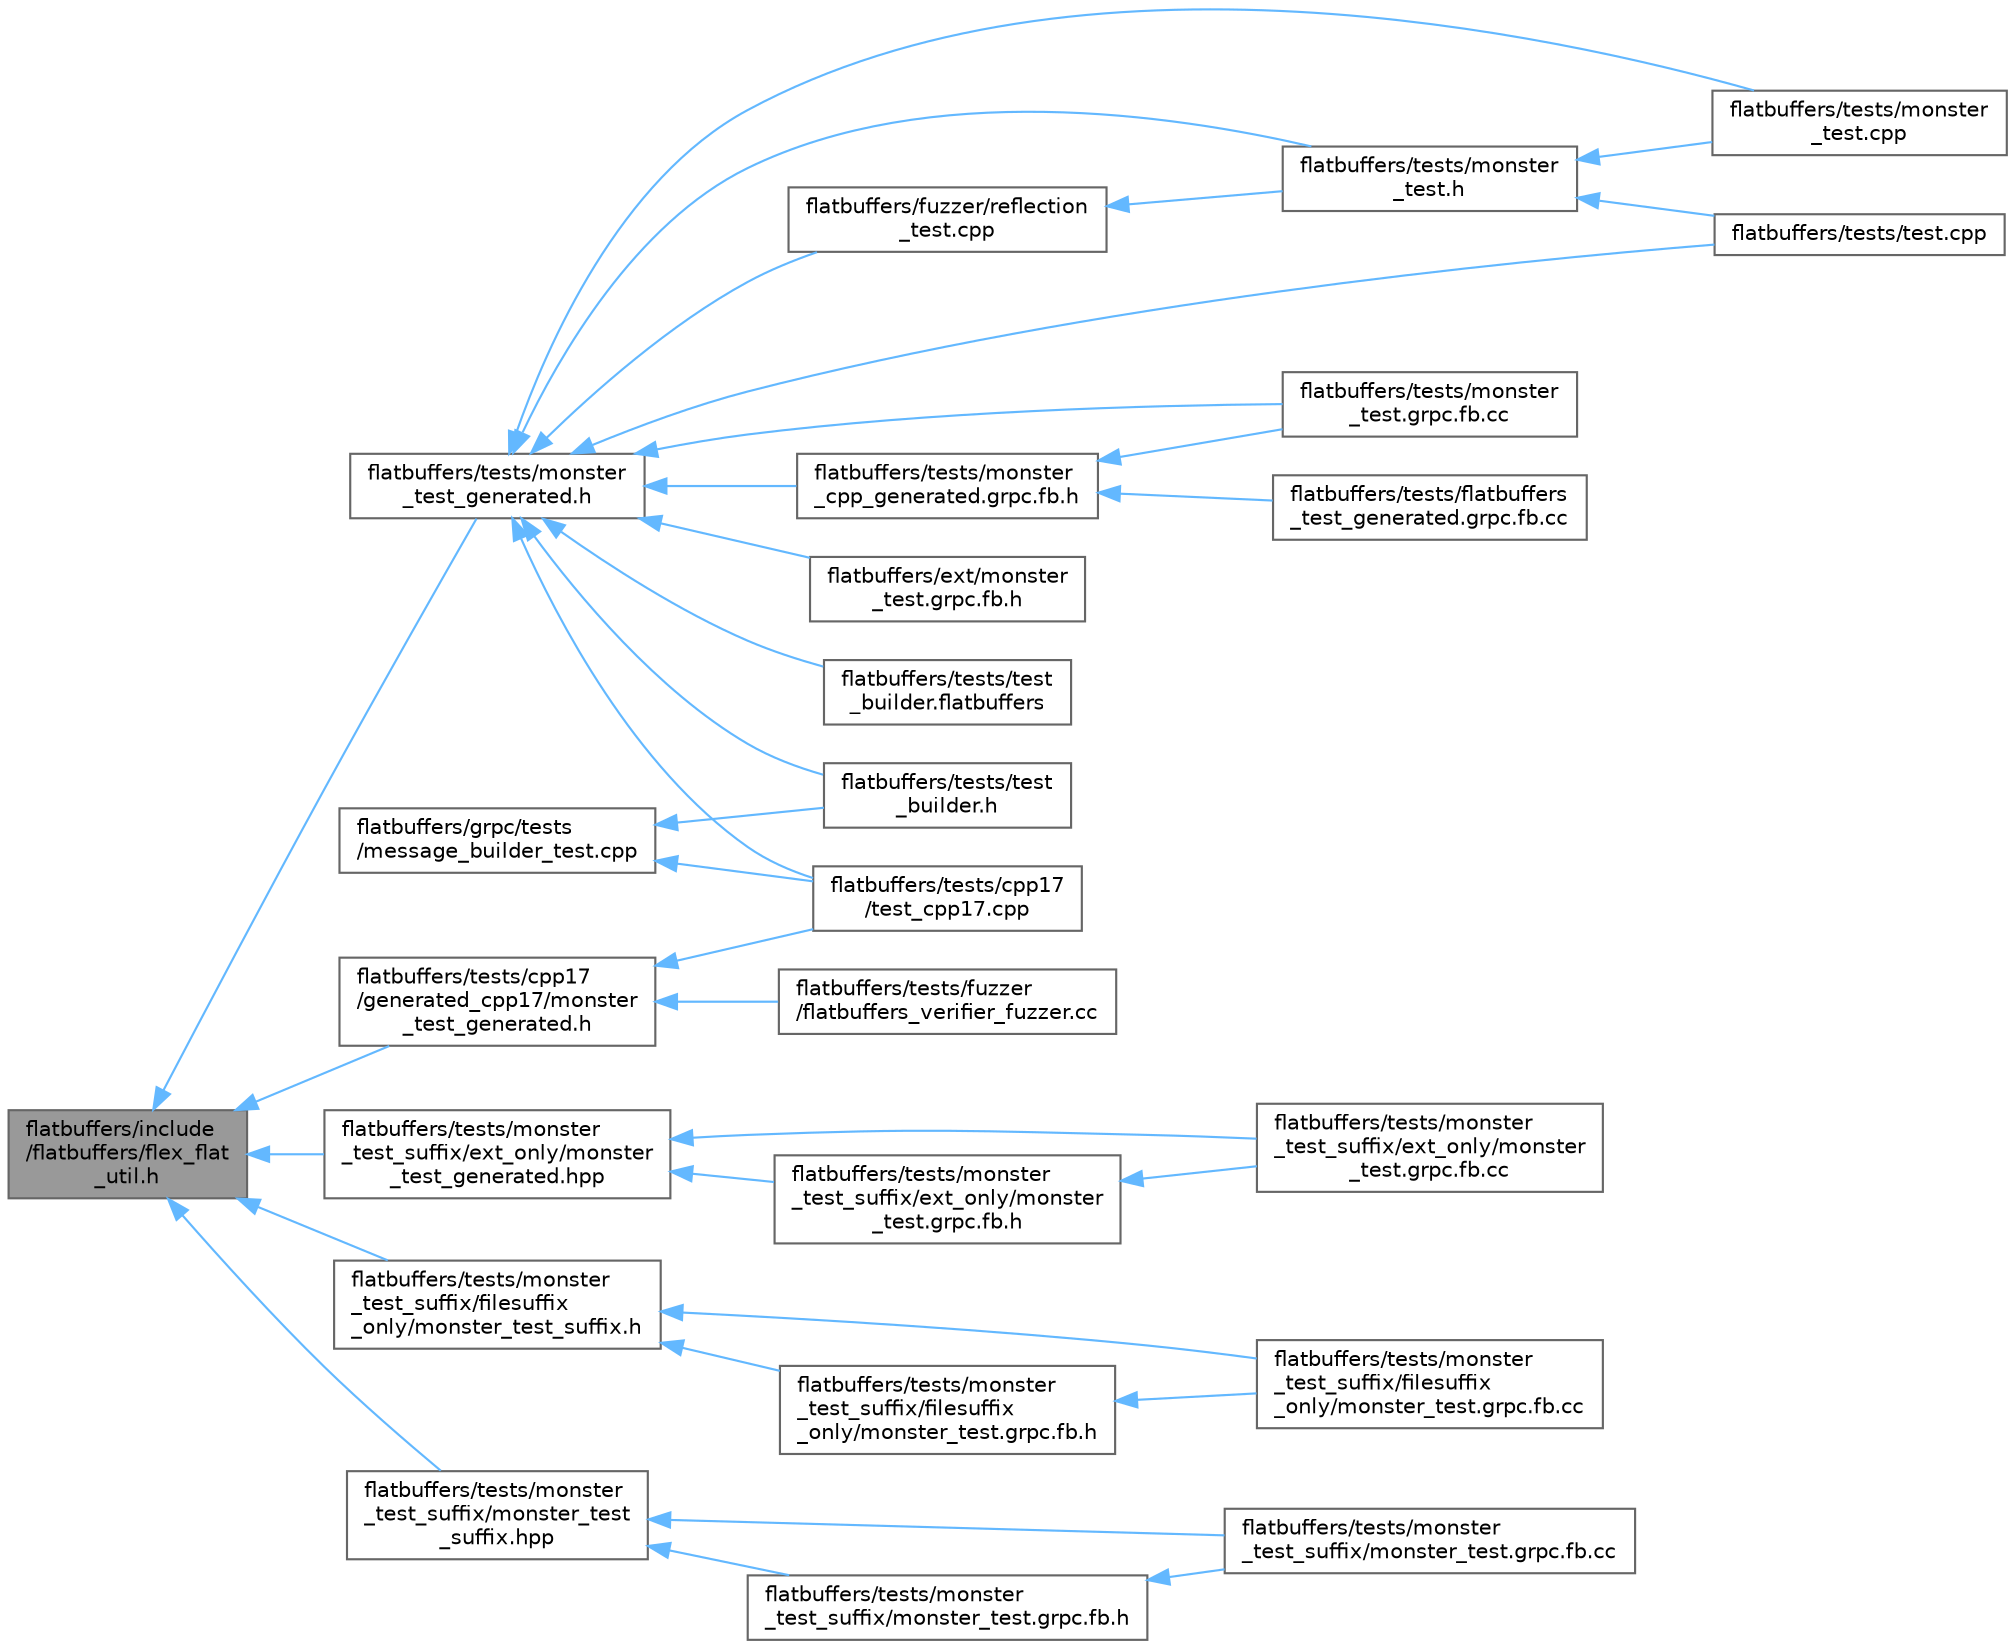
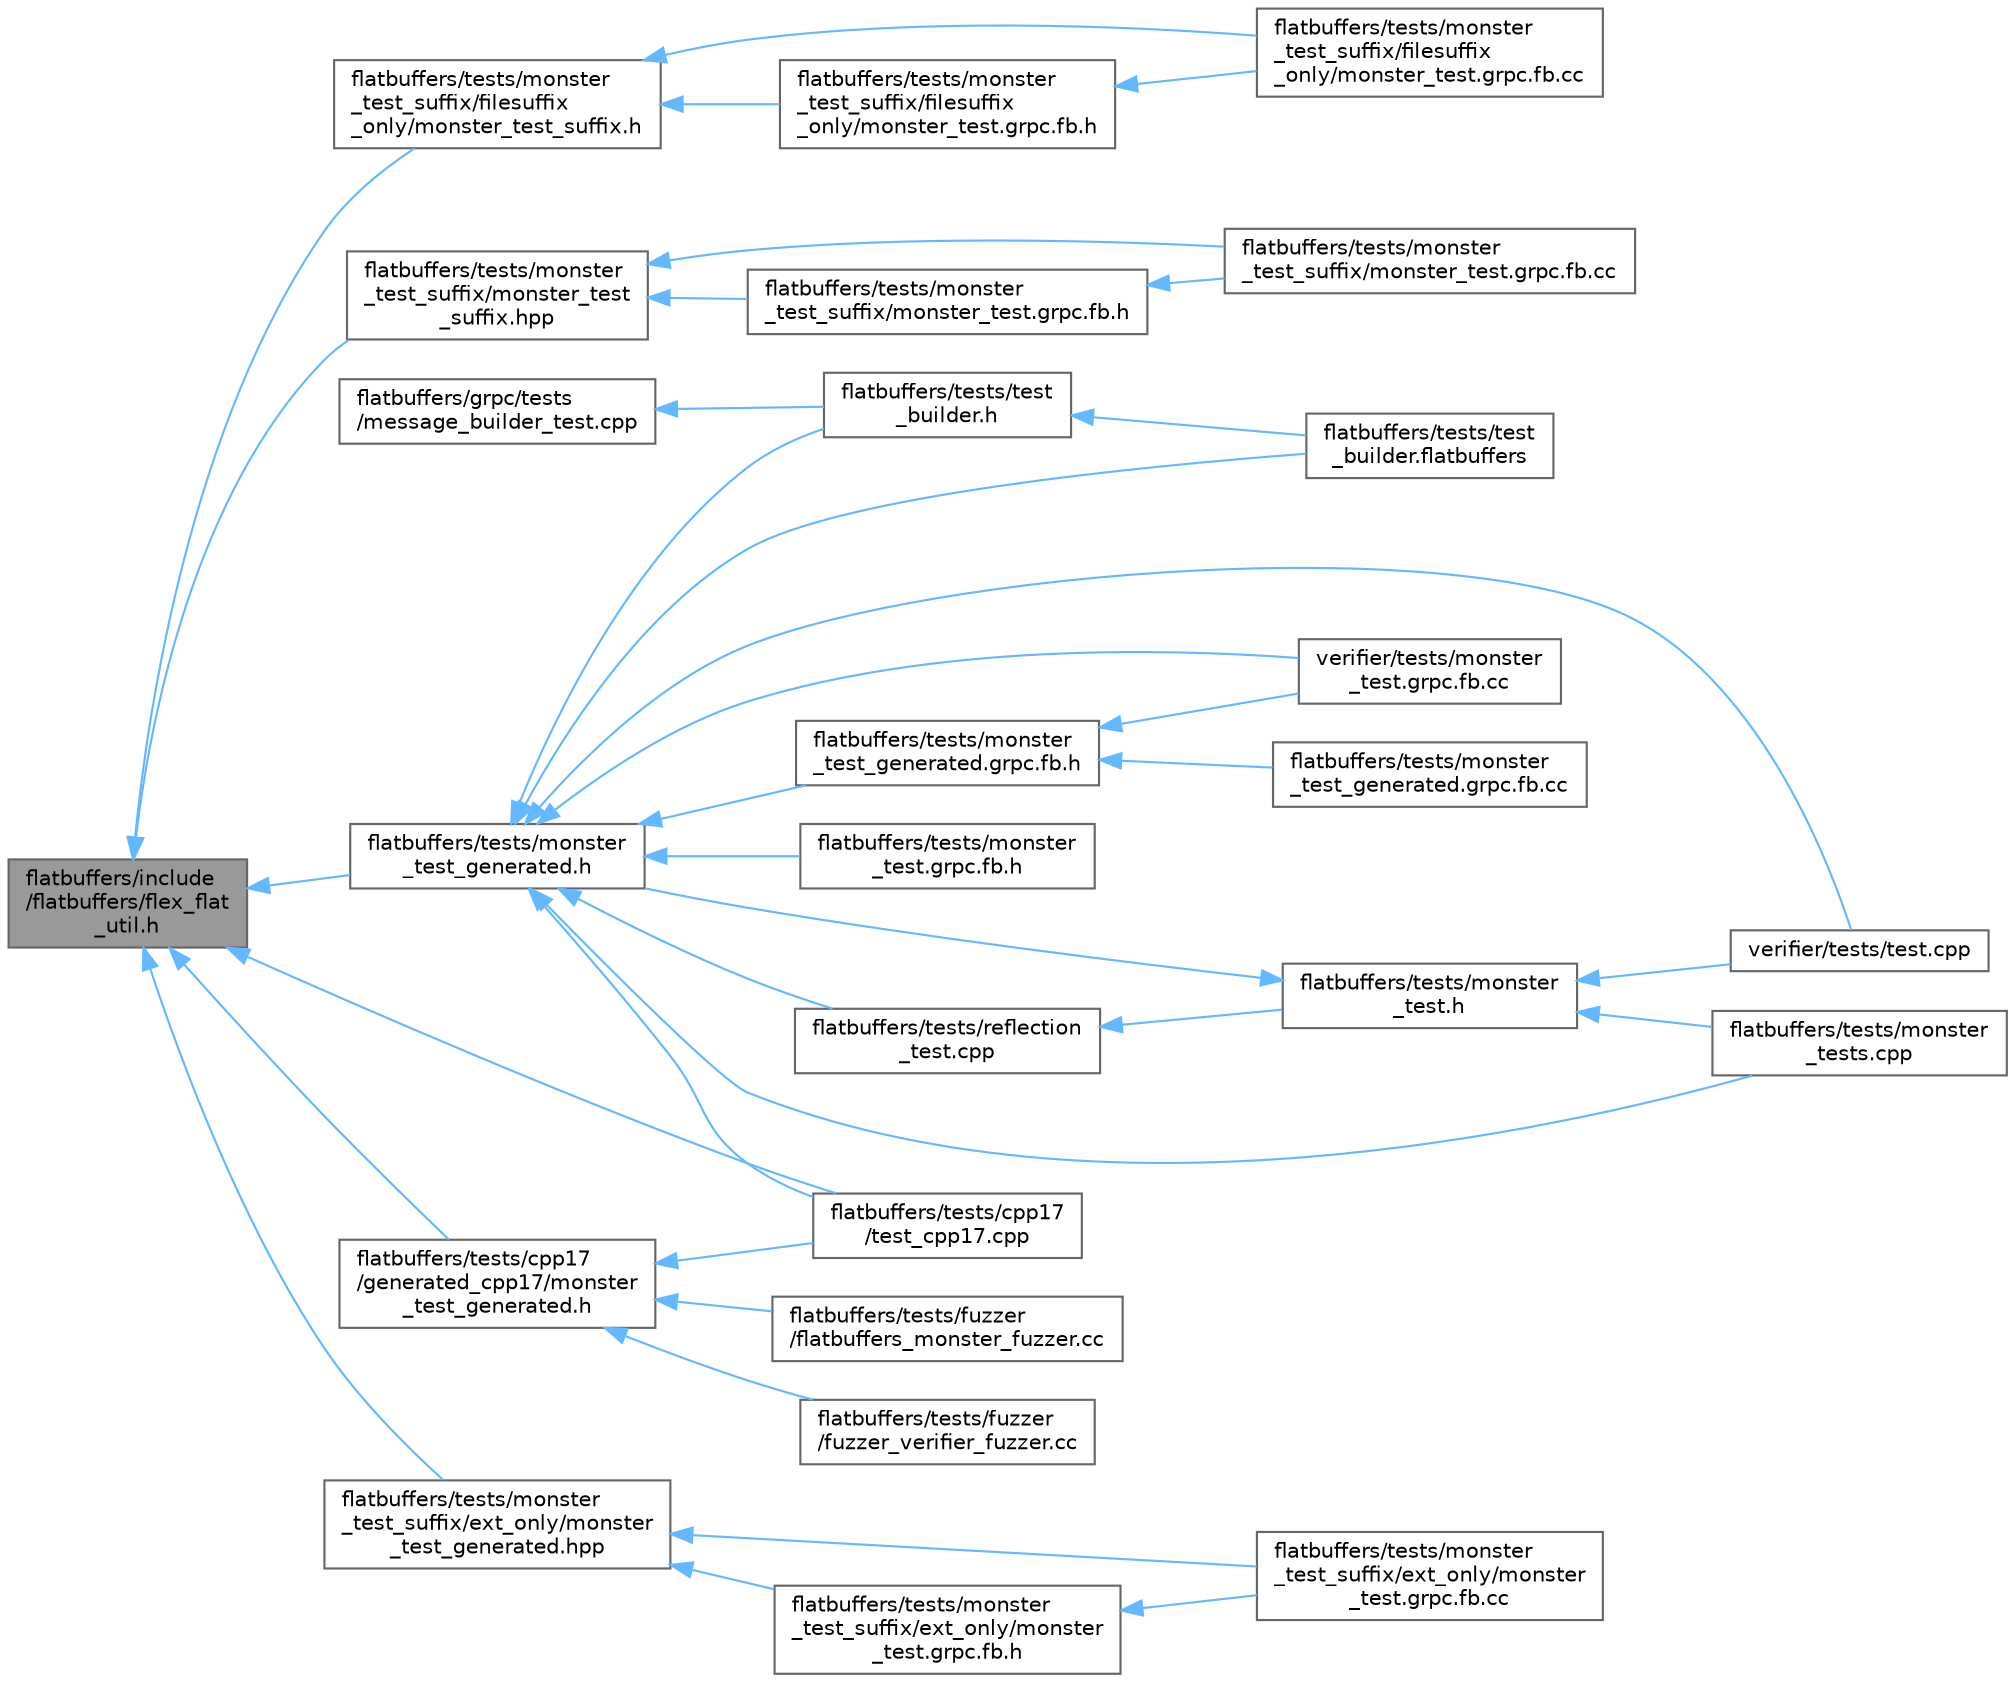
node "flatbuffers/tests/monster _test.cpp": label "flatbuffers/tests/monster _test.cpp" -> "flatbuffers/tests/monster _tests.cpp"
edge "flatbuffers/tests/monster _test.h" -> "flatbuffers/tests/monster _test_generated.h": reversed
node "flatbuffers/fuzzer/reflection _test.cpp": label "flatbuffers/fuzzer/reflection _test.cpp" -> "flatbuffers/tests/reflection _test.cpp"
node "flatbuffers/tests/test.cpp": label "flatbuffers/tests/test.cpp" -> "verifier/tests/test.cpp"
node "flatbuffers/tests/monster _test.grpc.fb.cc": label "flatbuffers/tests/monster _test.grpc.fb.cc" -> "verifier/tests/monster _test.grpc.fb.cc"
edge "flatbuffers/tests/test _builder.flatbuffers" -> "flatbuffers/tests/test _builder.h": added
node "flatbuffers/tests/monster _cpp_generated.grpc.fb.h": label "flatbuffers/tests/monster _cpp_generated.grpc.fb.h" -> "flatbuffers/tests/monster _test_generated.grpc.fb.h"
node "flatbuffers/tests/flatbuffers _test_generated.grpc.fb.cc": label "flatbuffers/tests/flatbuffers _test_generated.grpc.fb.cc" -> "flatbuffers/tests/monster _test_generated.grpc.fb.cc"
node "flatbuffers/ext/monster _test.grpc.fb.h": label "flatbuffers/ext/monster _test.grpc.fb.h" -> "flatbuffers/tests/monster _test.grpc.fb.h"
edge "flatbuffers/tests/cpp17 /test_cpp17.cpp" -> "flatbuffers/grpc/tests /message_builder_test.cpp": now "flatbuffers/tests/cpp17 /test_cpp17.cpp" -> "flatbuffers/include /flatbuffers/flex_flat _util.h"
node "flatbuffers/tests/fuzzer /flatbuffers_verifier_fuzzer.cc": label "flatbuffers/tests/fuzzer /flatbuffers_verifier_fuzzer.cc" -> "flatbuffers/tests/fuzzer /fuzzer_verifier_fuzzer.cc"
node "flatbuffers/tests/fuzzer /flatbuffers_monster_fuzzer.cc": added
